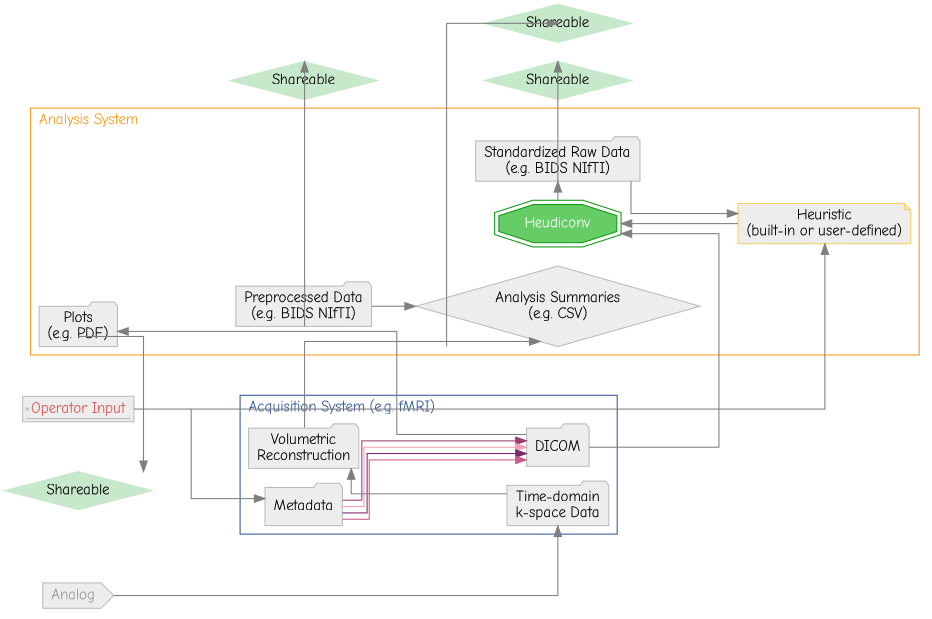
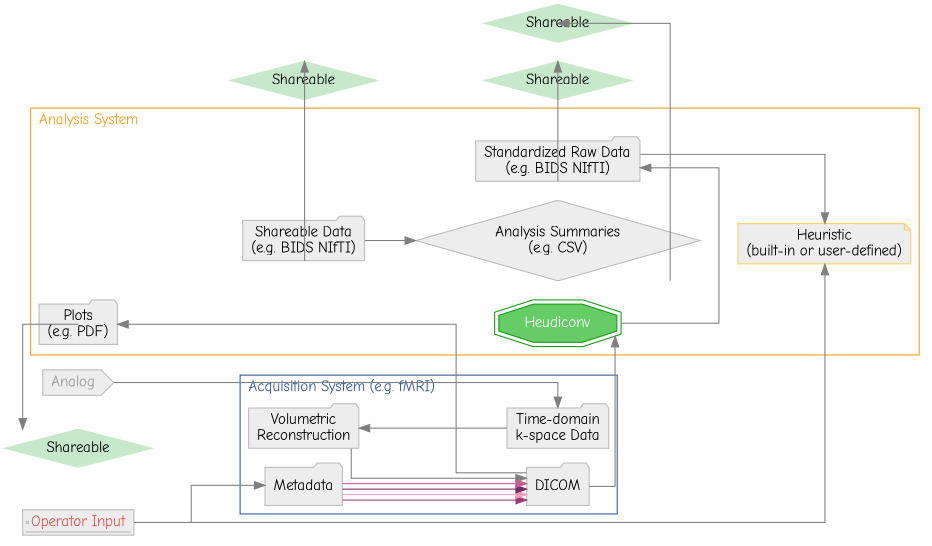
edge "Heuristic (built-in or user-defined)" -> "Heudiconv": removed
node "Preprocessed Data (e.g. BIDS NIfTI)": label "Preprocessed Data (e.g. BIDS NIfTI)" -> "Shareable Data (e.g. BIDS NIfTI)"
edge "Volumetric Reconstruction" -> "Analysis Summaries (e.g. CSV)": now "Volumetric Reconstruction" -> "DICOM"
